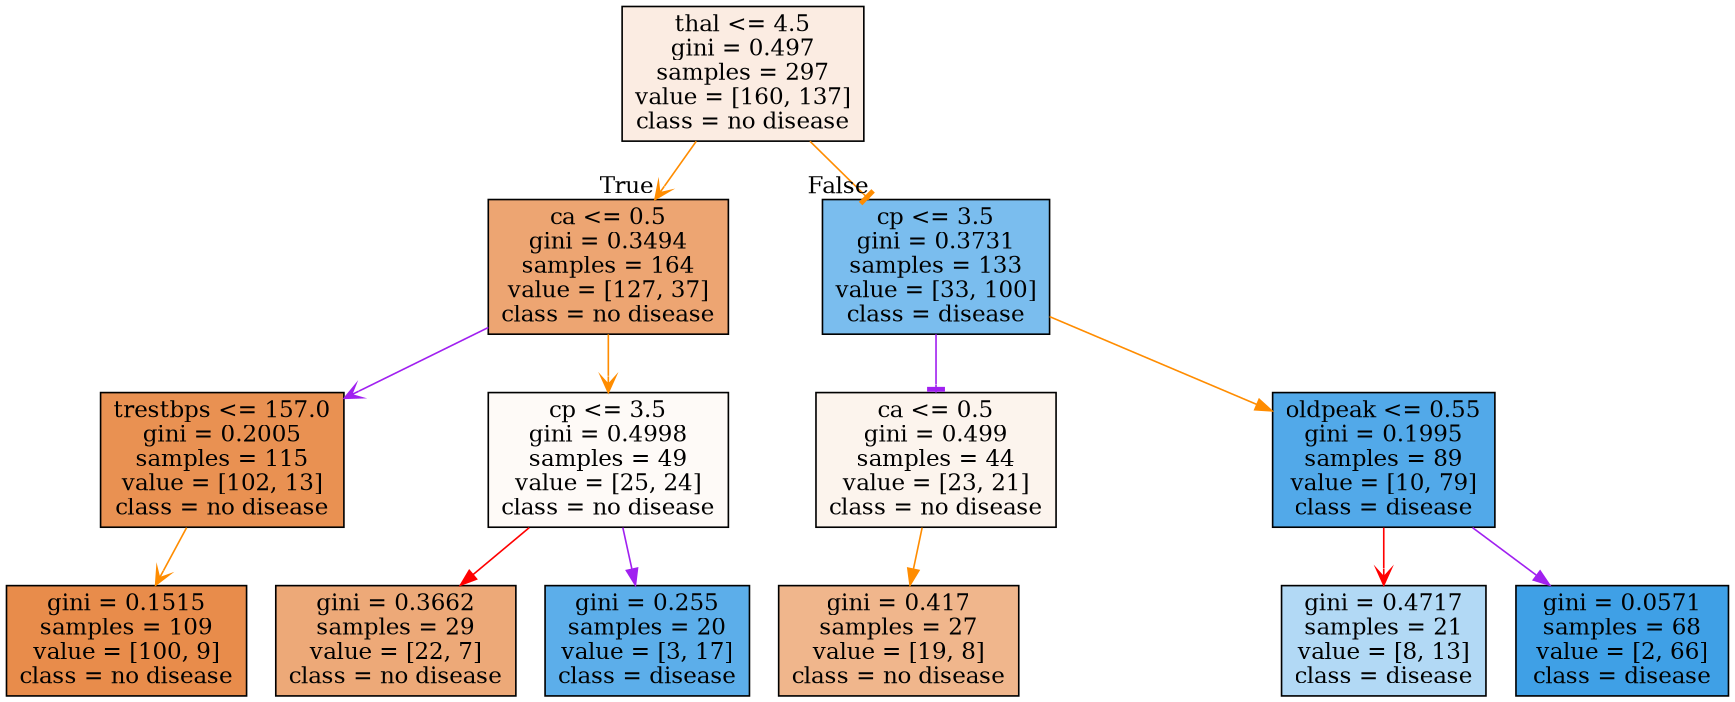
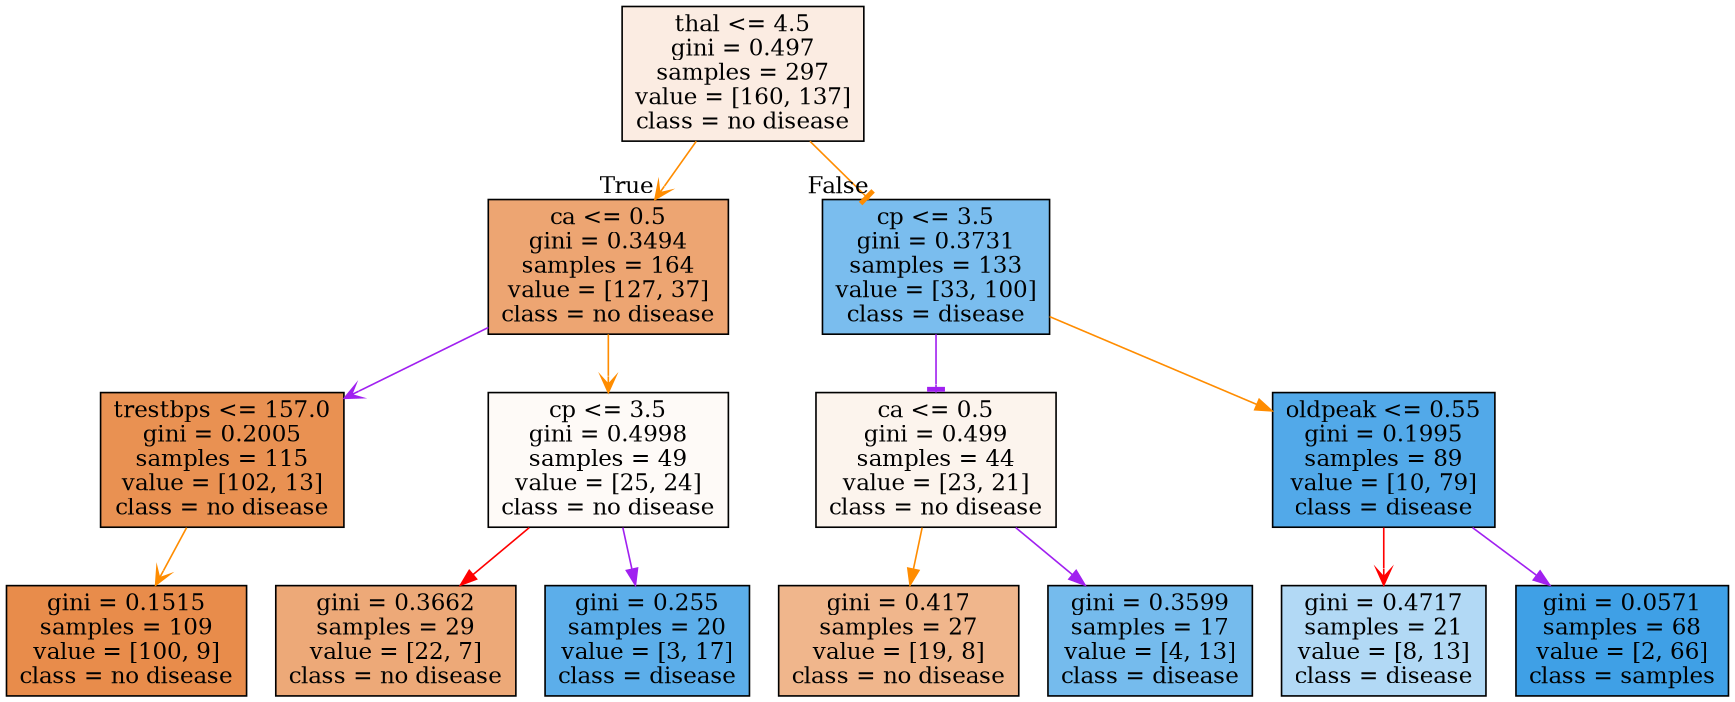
node "gini = 0.3599 samples = 17 value = [4, 13] class = disease": added
node "gini = 0.0571 samples = 68 value = [2, 66] class = disease": label "gini = 0.0571 samples = 68 value = [2, 66] class = disease" -> "gini = 0.0571 samples = 68 value = [2, 66] class = samples"
